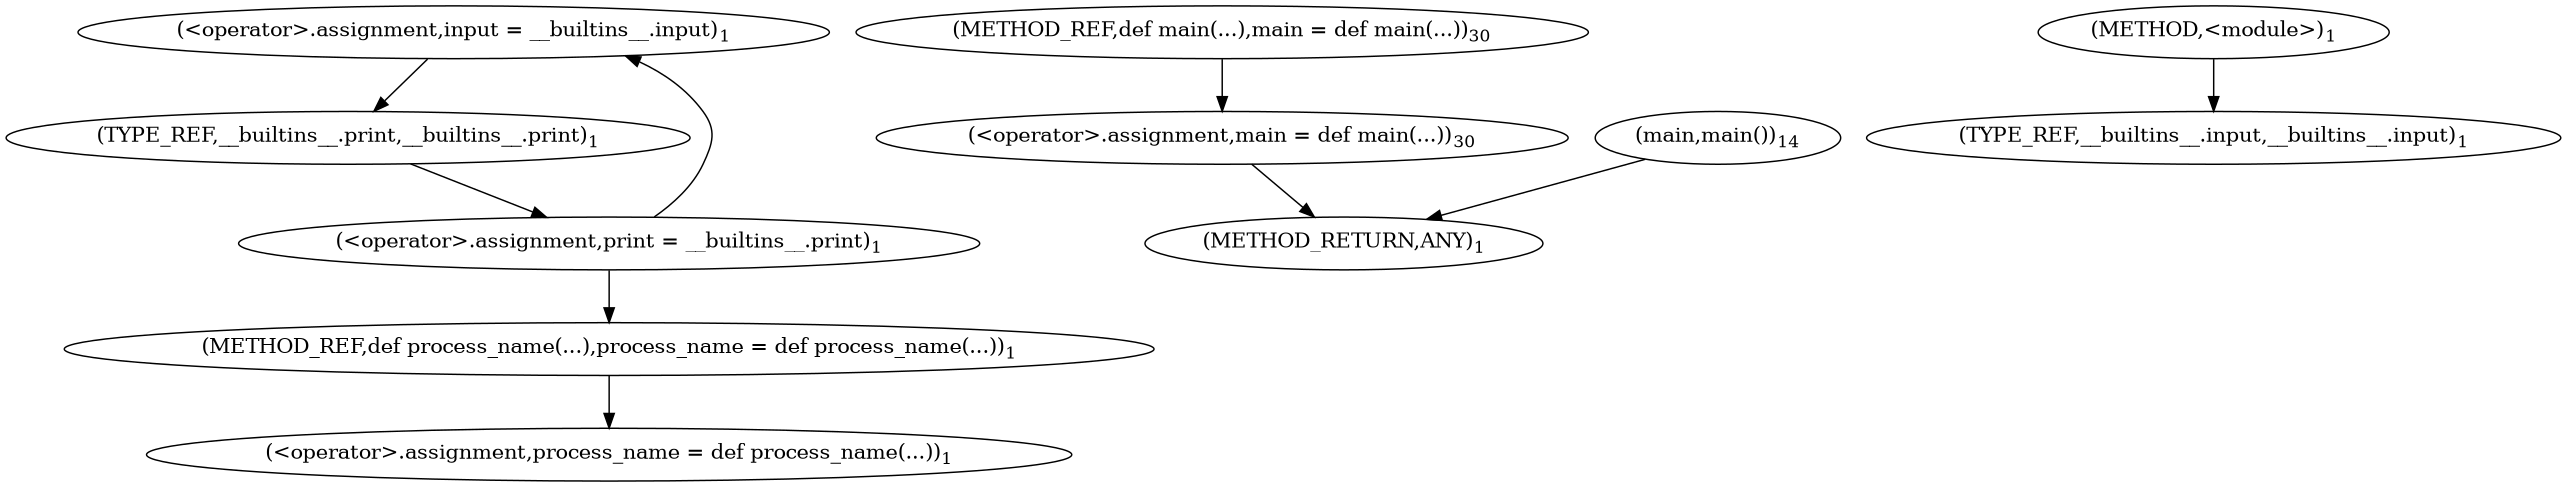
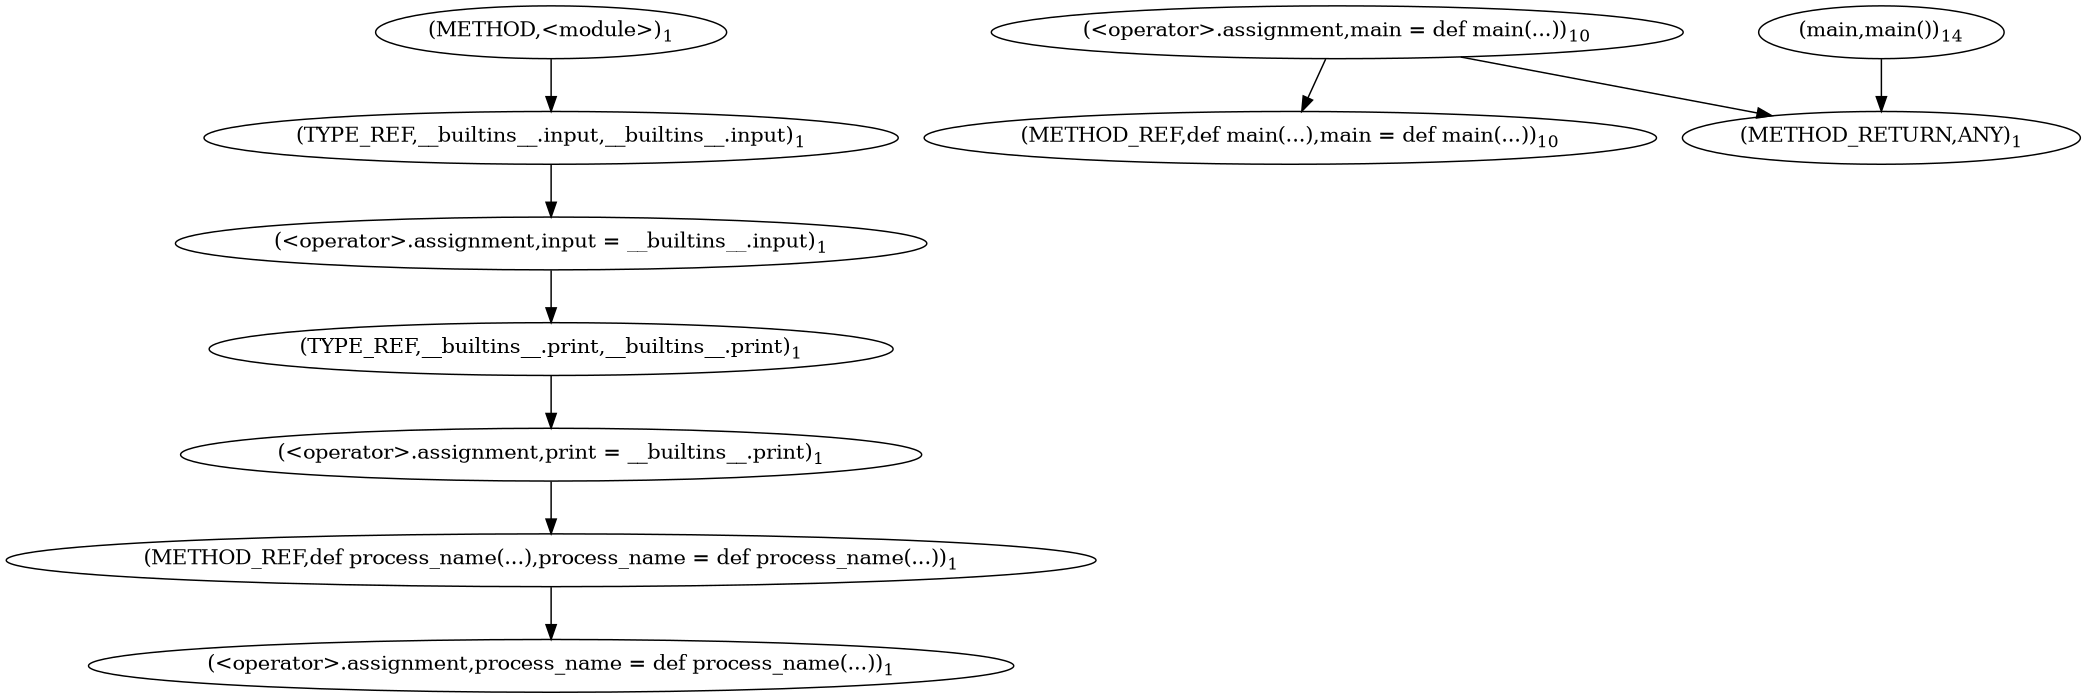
node "(METHOD_REF,def main(...),main = def main(...))": text "30" -> "10"
edge "(METHOD_REF,def main(...),main = def main(...))" -> "(<operator>.assignment,main = def main(...))": reversed
edge "(<operator>.assignment,print = __builtins__.print)" -> "(<operator>.assignment,input = __builtins__.input)": now "(TYPE_REF,__builtins__.input,__builtins__.input)" -> "(<operator>.assignment,input = __builtins__.input)"
node "(<operator>.assignment,main = def main(...))": text "30" -> "10"
